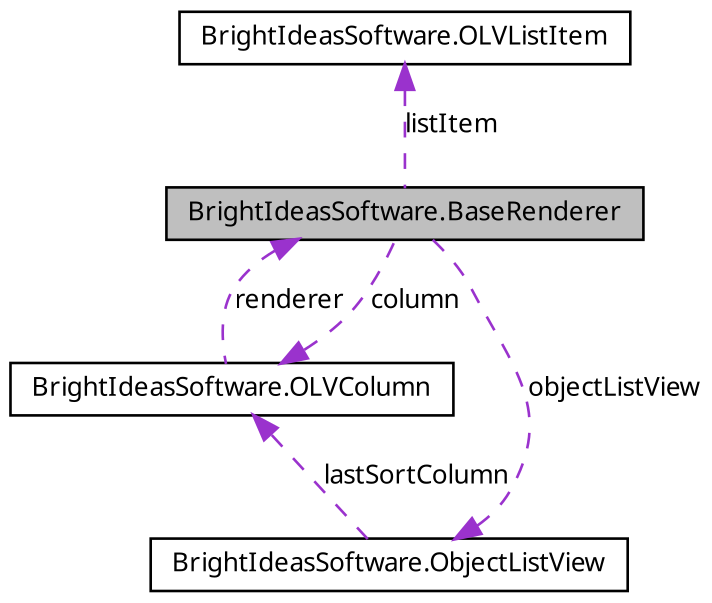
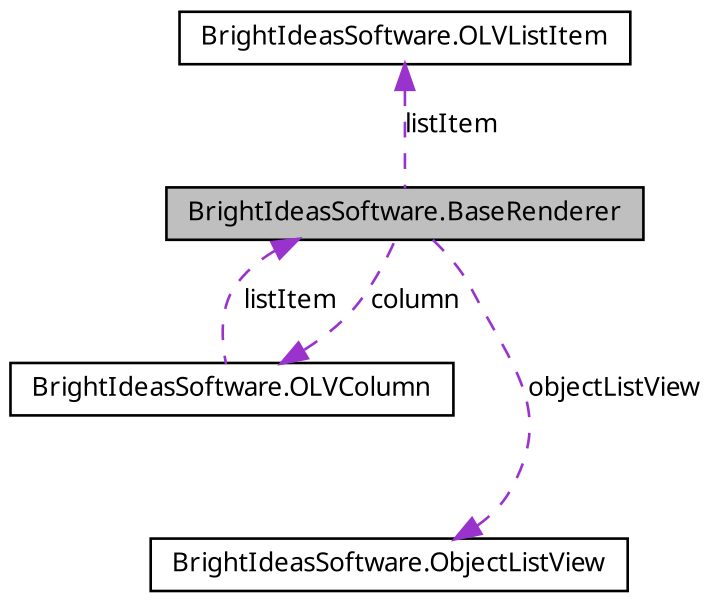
edge "BrightIdeasSoftware.OLVColumn" -> "BrightIdeasSoftware.BaseRenderer": label "renderer" -> "listItem"
edge "BrightIdeasSoftware.ObjectListView" -> "BrightIdeasSoftware.OLVColumn": removed, label "lastSortColumn"
